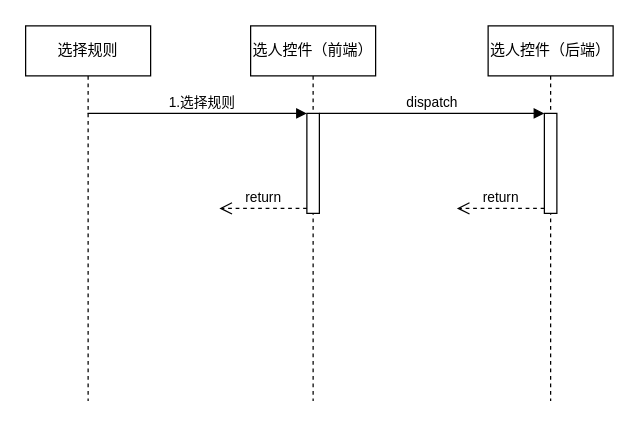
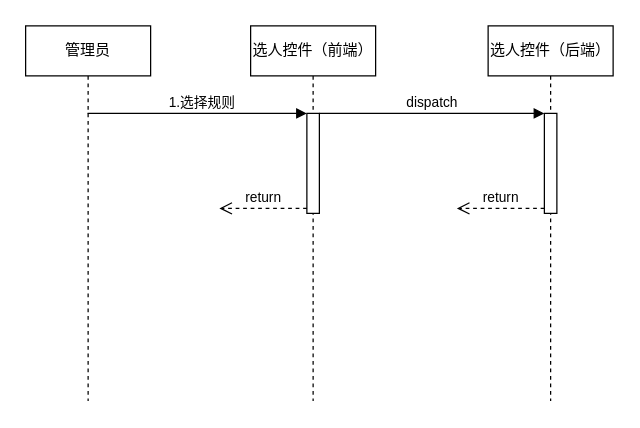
node "选择规则": label "选择规则" -> "管理员"
